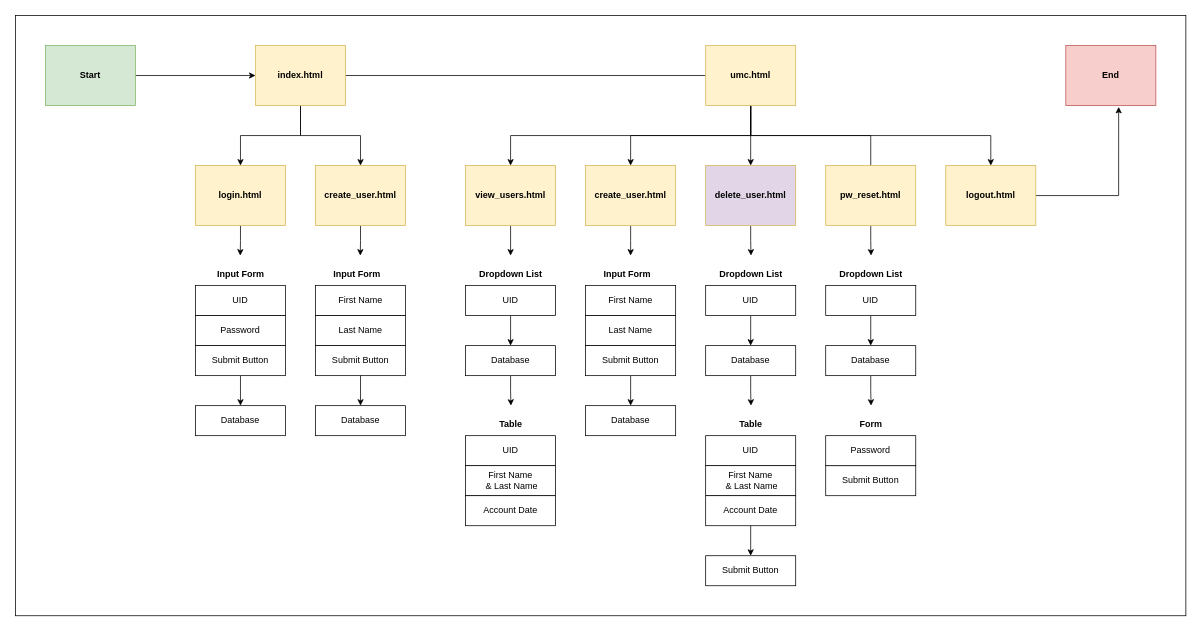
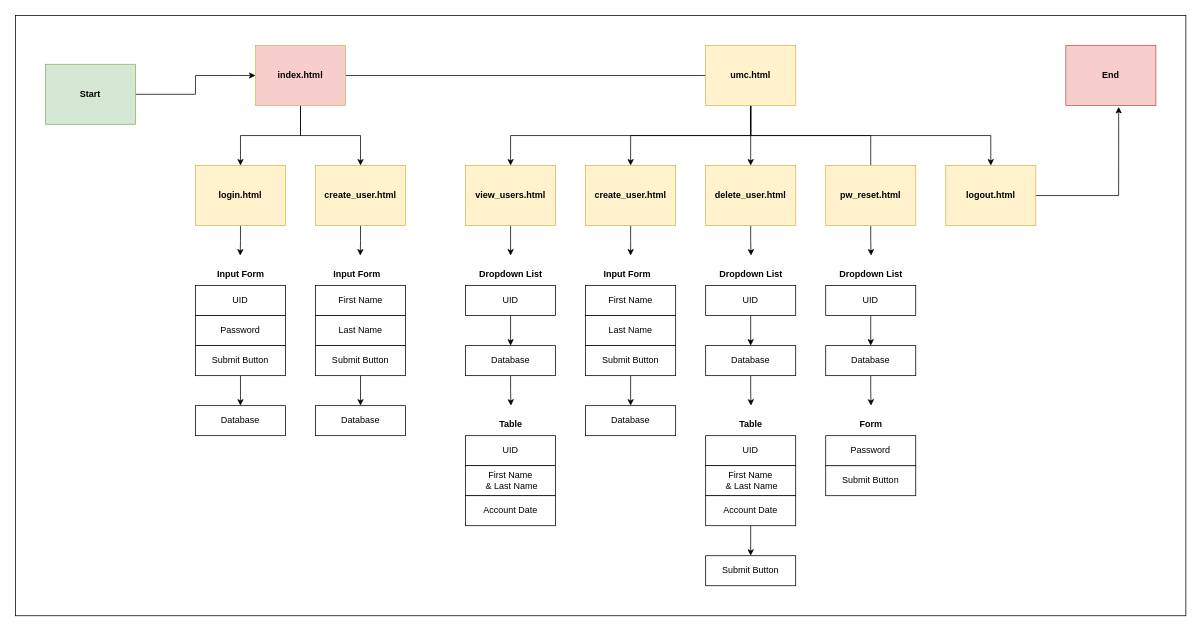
node "Start": moved (90, 75) -> (90, 94)
node "index.html": fillcolor #fff2cc -> #f8cecc
node "delete_user.html": fillcolor #e1d5e7 -> #fff2cc
